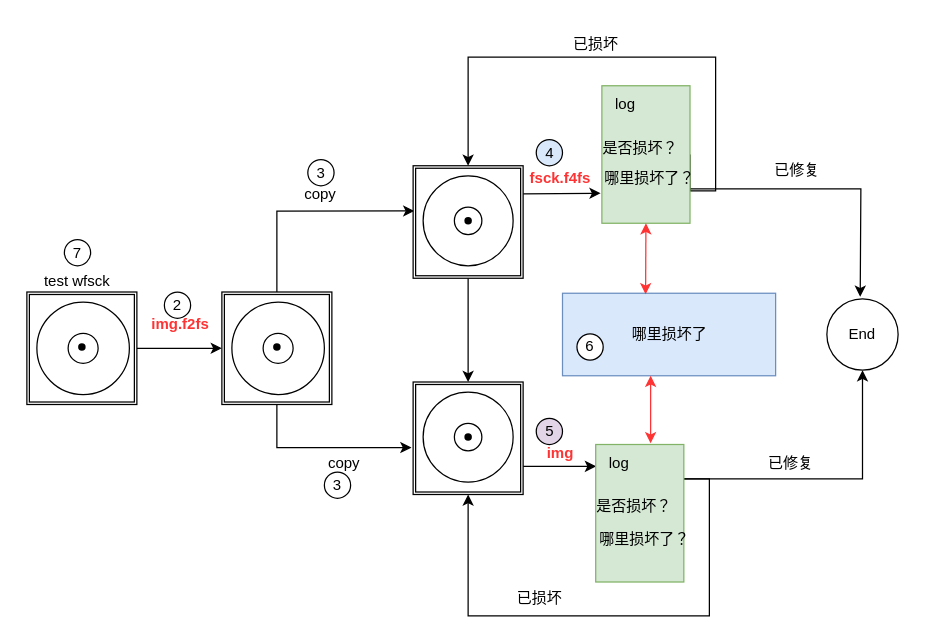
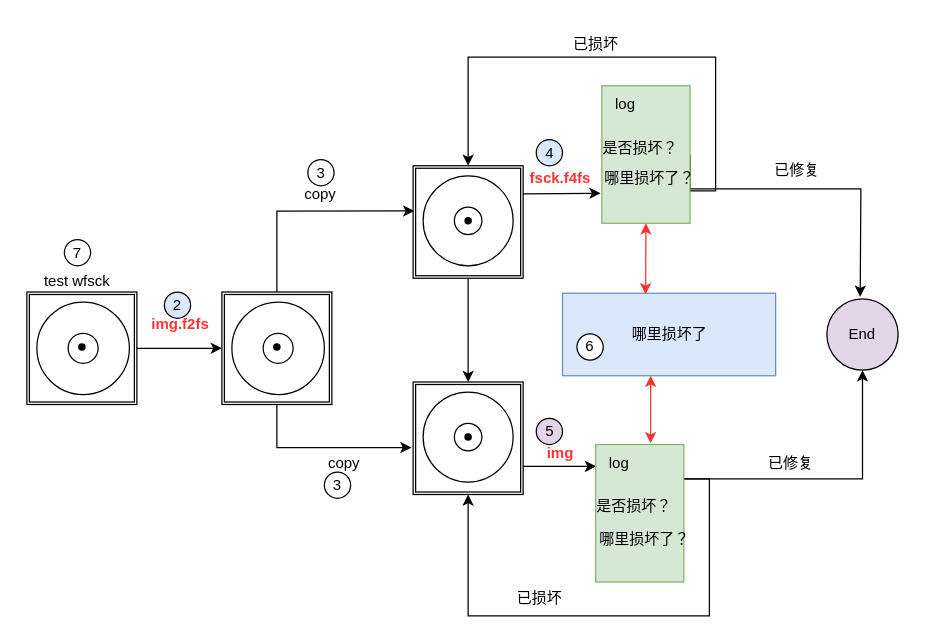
node "2": fillcolor #ffffff -> #dae8fc
node "End": fillcolor #ffffff -> #e1d5e7
